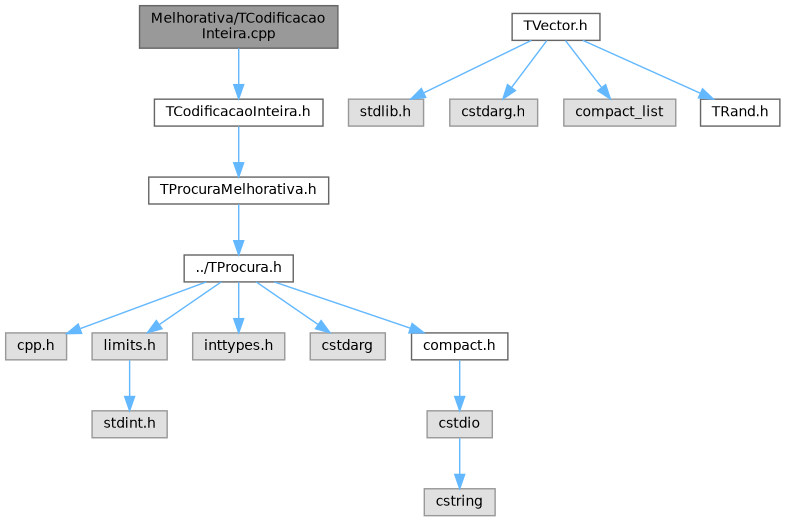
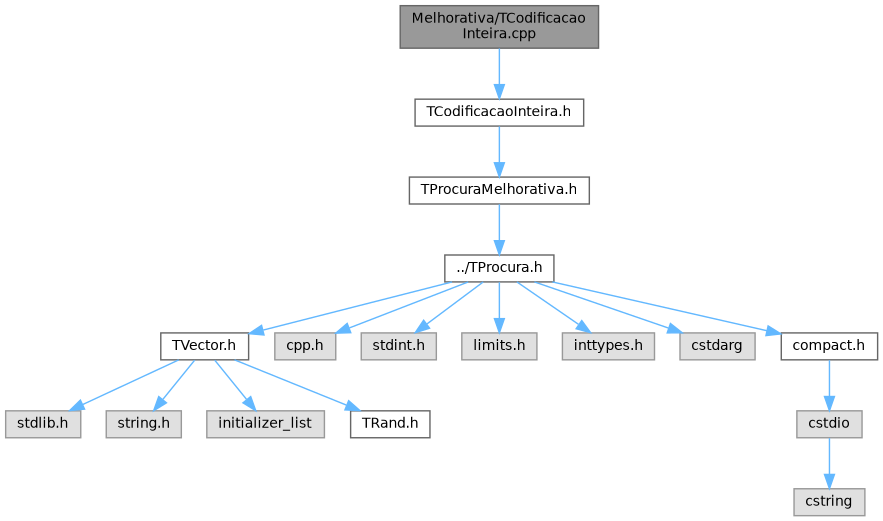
node "cstdarg.h": label "cstdarg.h" -> "string.h"
node "compact_list": label "compact_list" -> "initializer_list"
edge "../TProcura.h" -> "TVector.h": added
edge "limits.h" -> "stdint.h": now "../TProcura.h" -> "stdint.h"
